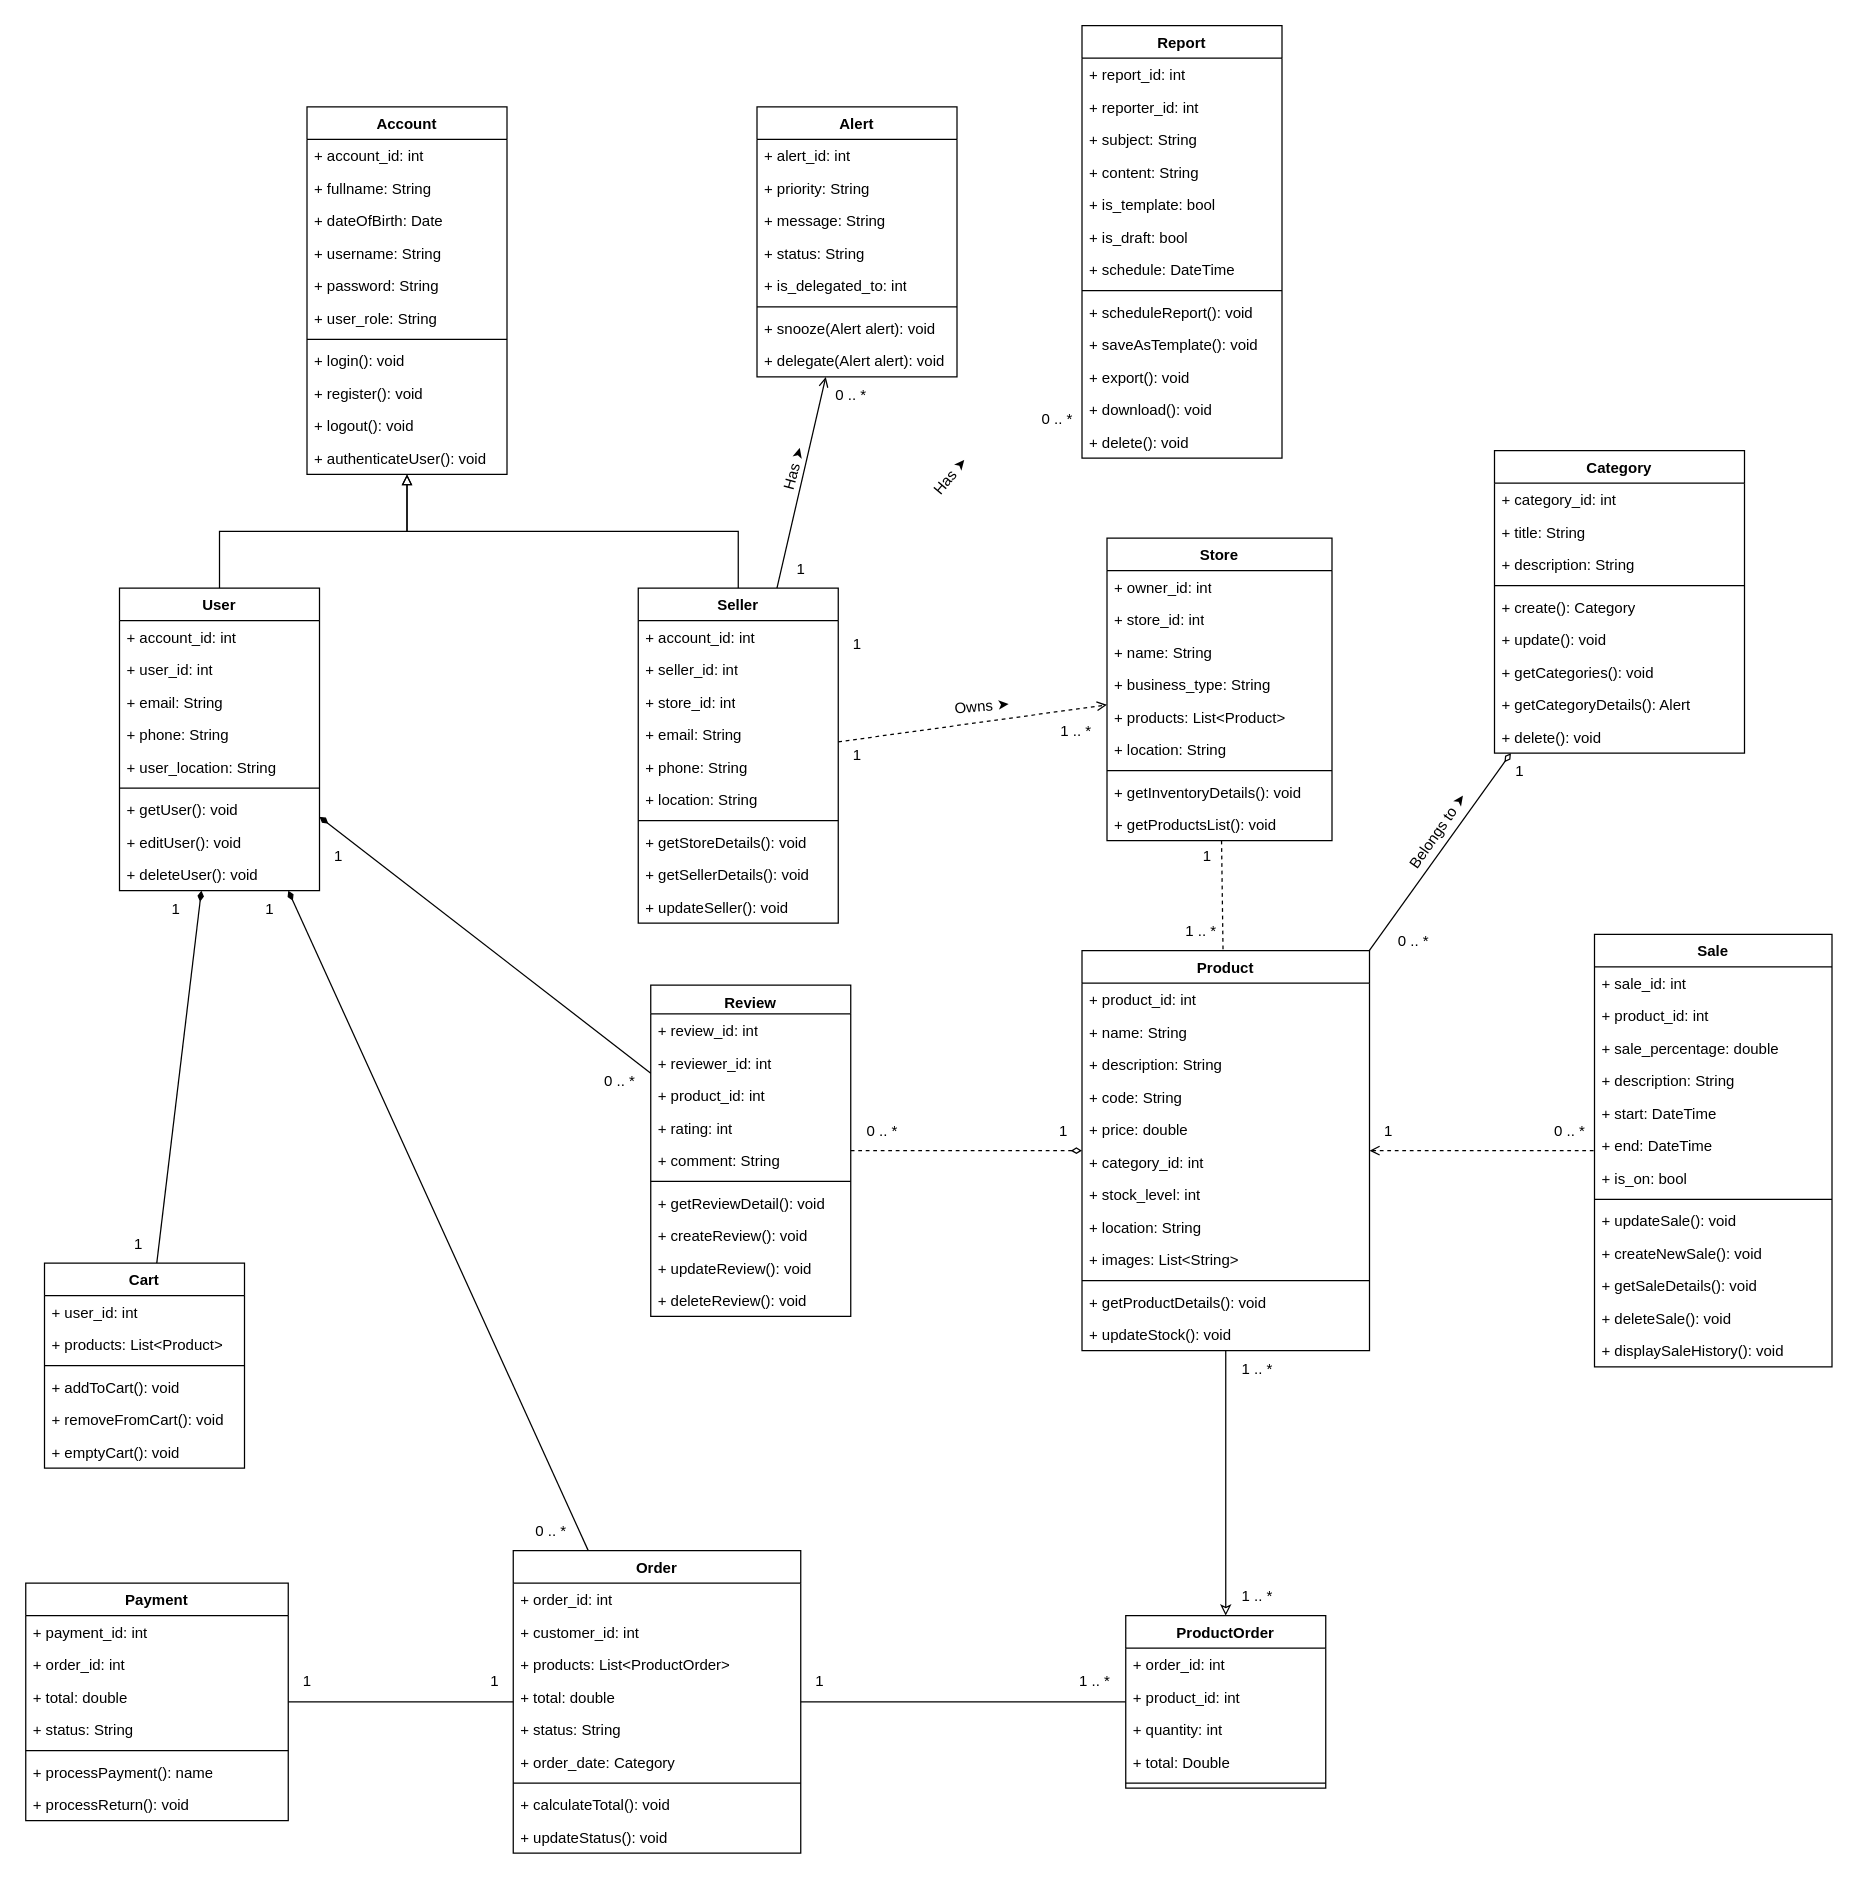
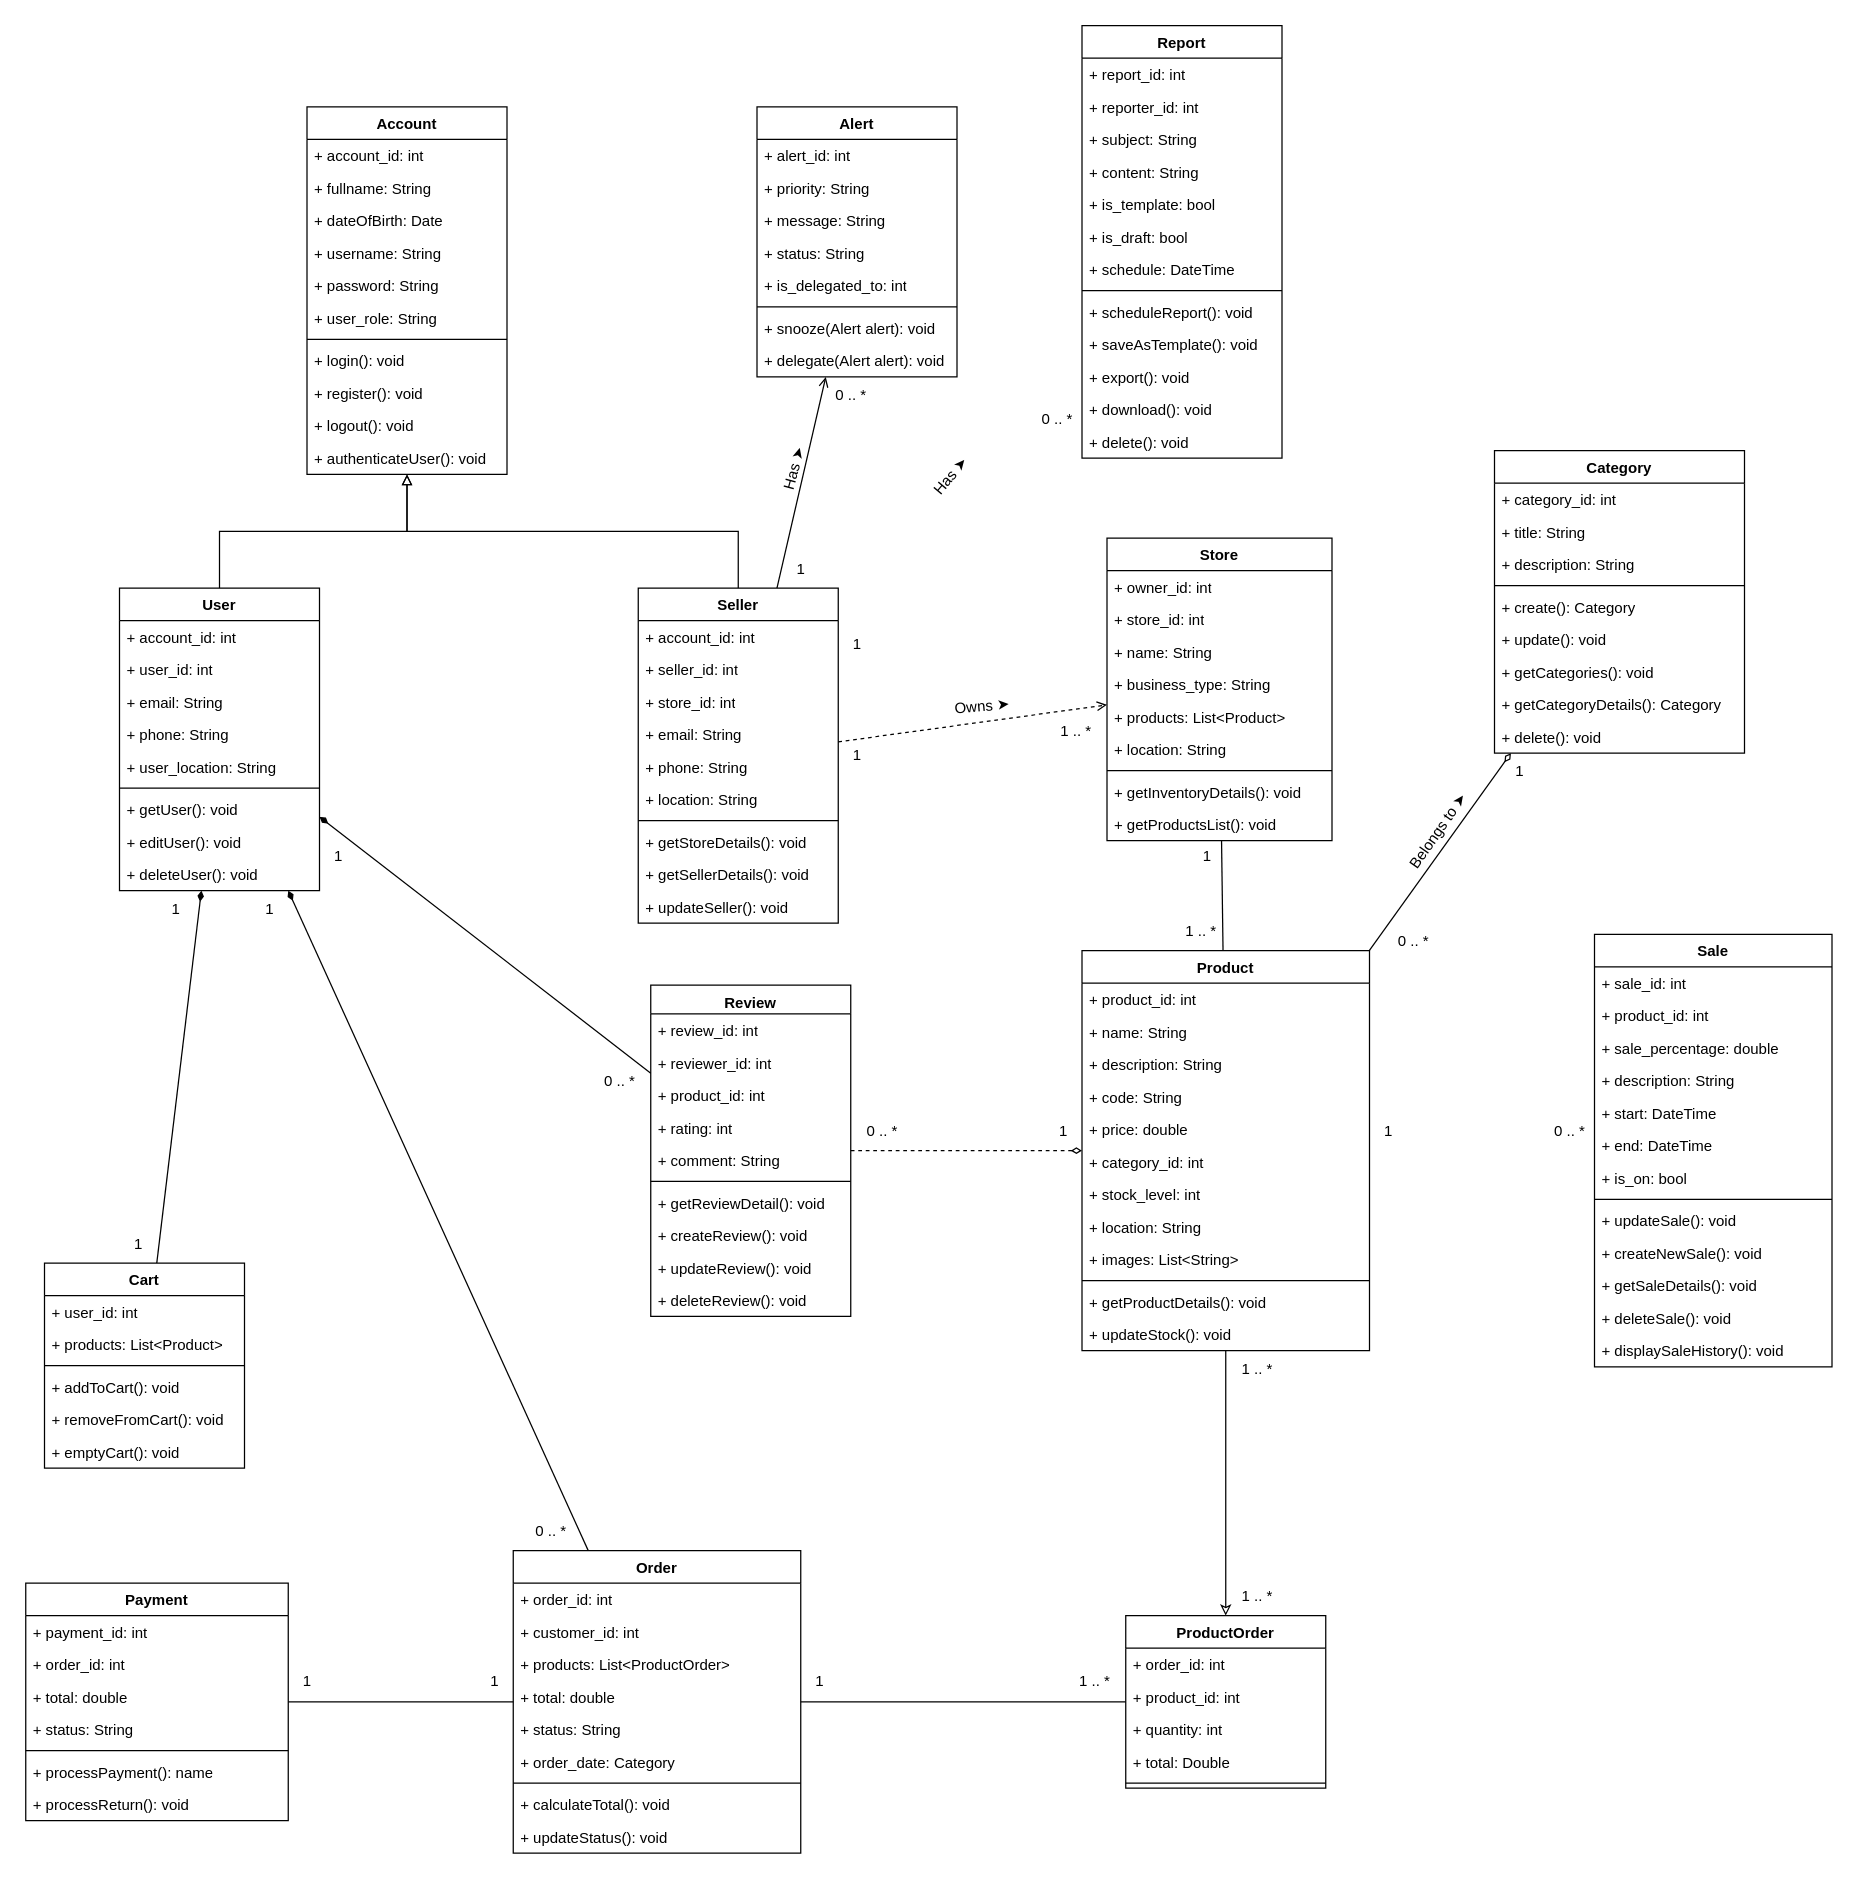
node "+ getCategoryDetails(): Alert": label "+ getCategoryDetails(): Alert" -> "+ getCategoryDetails(): Category"
edge "Store" -- "Product": style dashed -> solid
edge "Sale" -> "Product": removed
